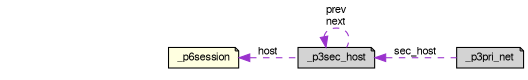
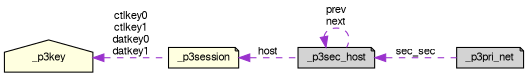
edge "_p3pri_net" -> "_p3sec_host": label "sec_host" -> "sec_sec"
node "_p3key": added
node "_p6session": label "_p6session" -> "_p3session"
